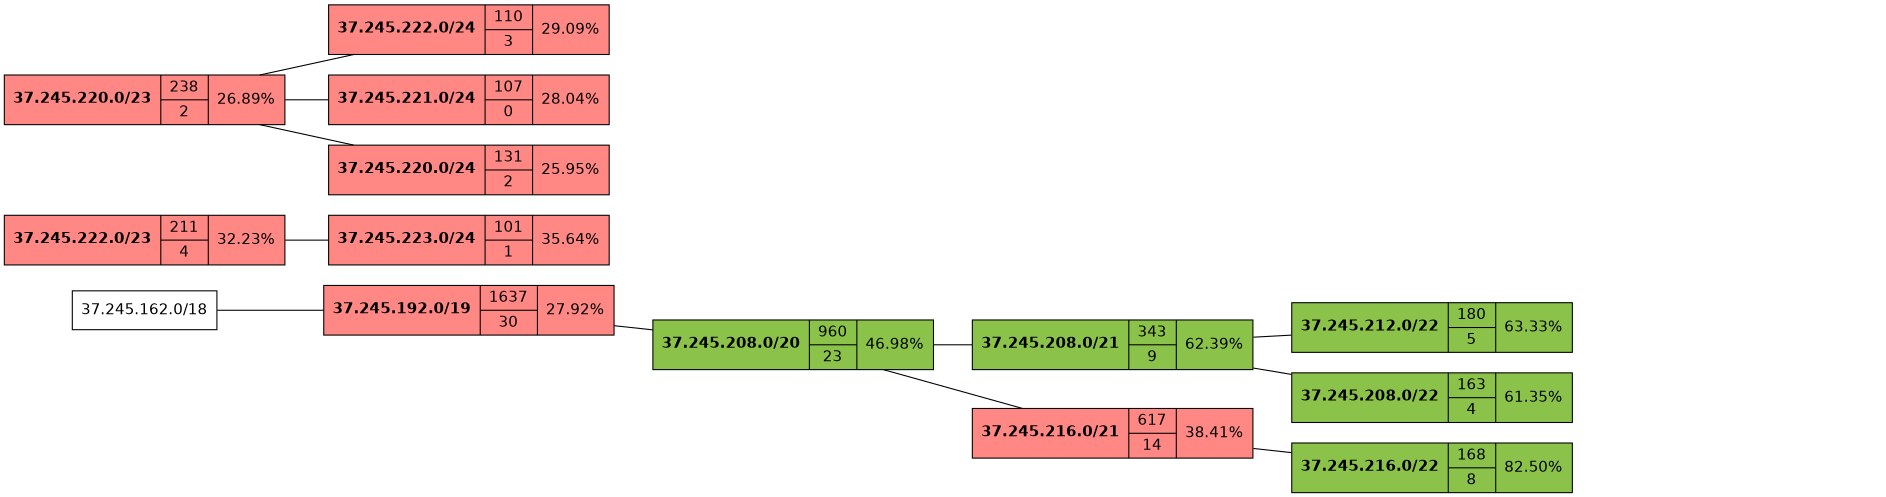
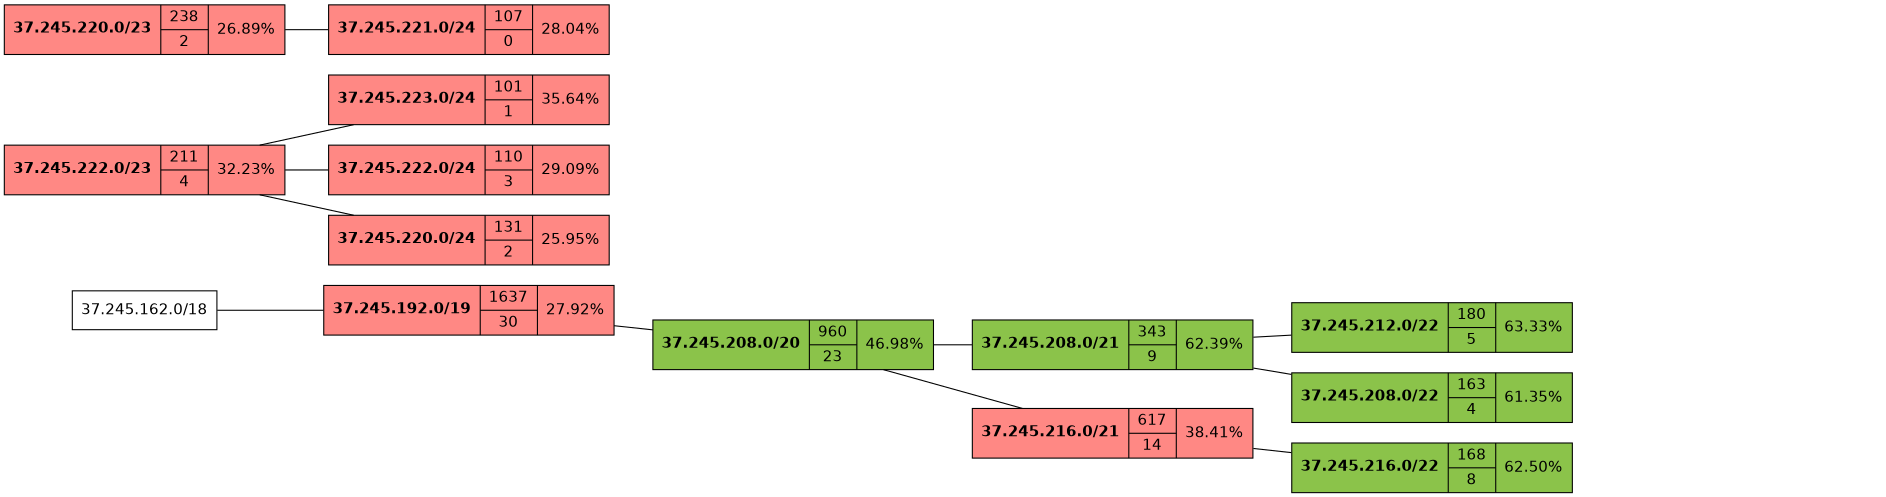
edge "37.245.222.0/24" -- "37.245.220.0/23": now "37.245.222.0/24" -- "37.245.222.0/23"
edge "37.245.220.0/23" -- "37.245.220.0/24": now "37.245.222.0/23" -- "37.245.220.0/24"
node "37.245.216.0/22": text "82.50%" -> "62.50%"
